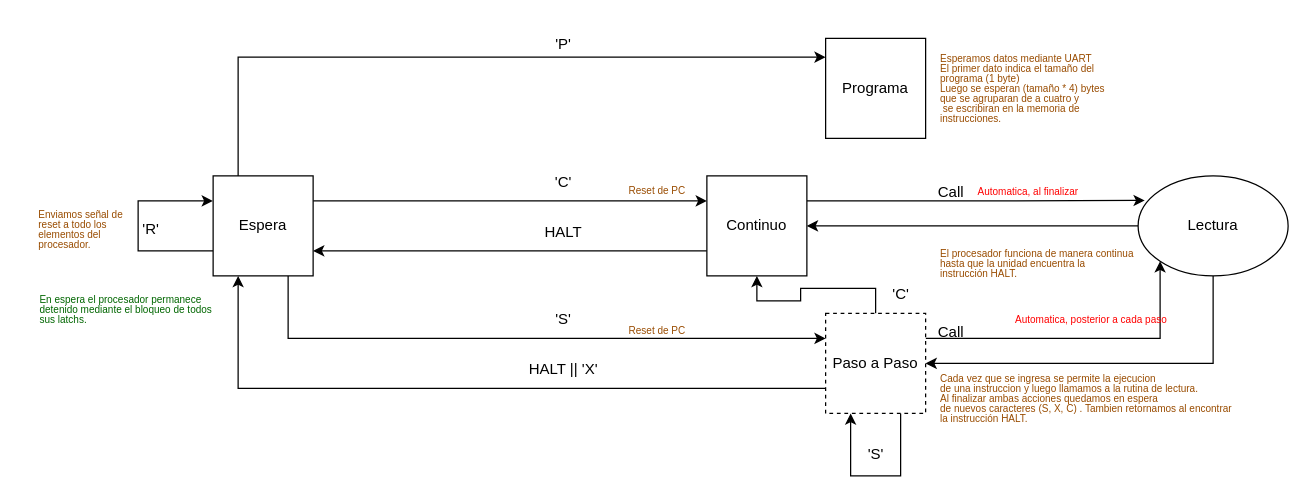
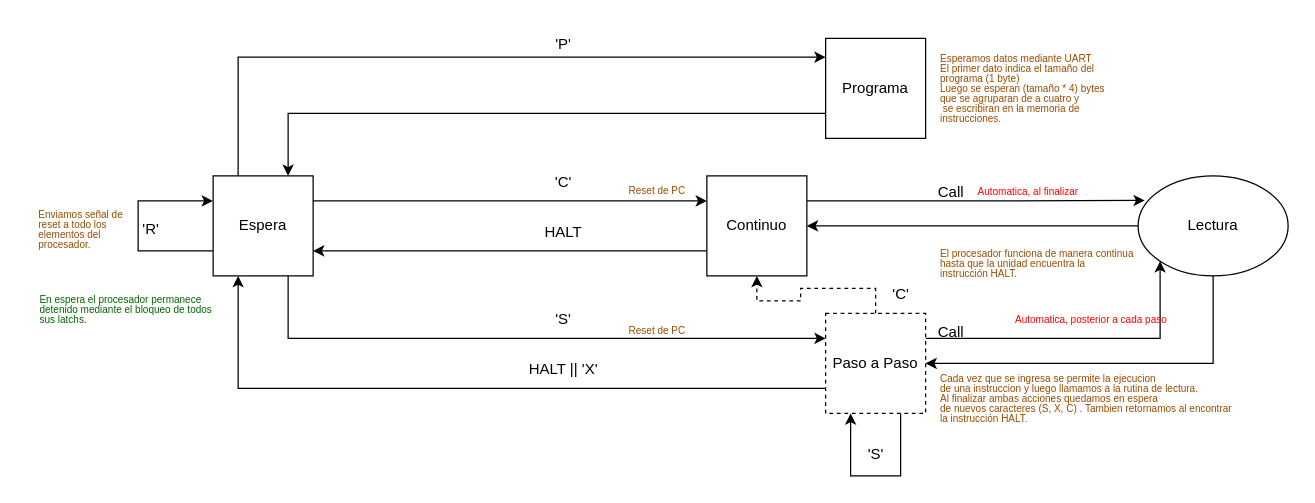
edge "Programa" -> "Espera": added
edge "Paso a Paso" -> "Continuo": style solid -> dashed
